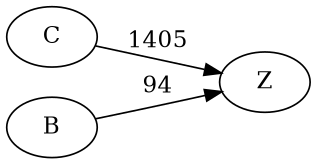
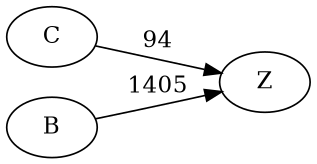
edge "C" -> "Z": label "1405" -> "94"
edge "B" -> "Z": label "94" -> "1405"
